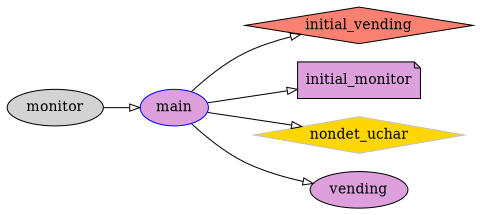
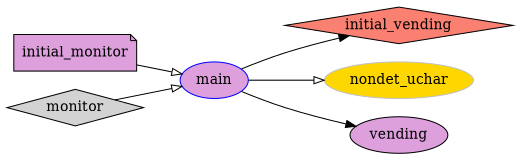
edge "main" -> "initial_vending": arrowhead onormal -> normal
edge "main" -> "initial_monitor": reversed
node "monitor": shape ellipse -> diamond
node "nondet_uchar": shape diamond -> ellipse
edge "main" -> "vending": arrowhead onormal -> normal
